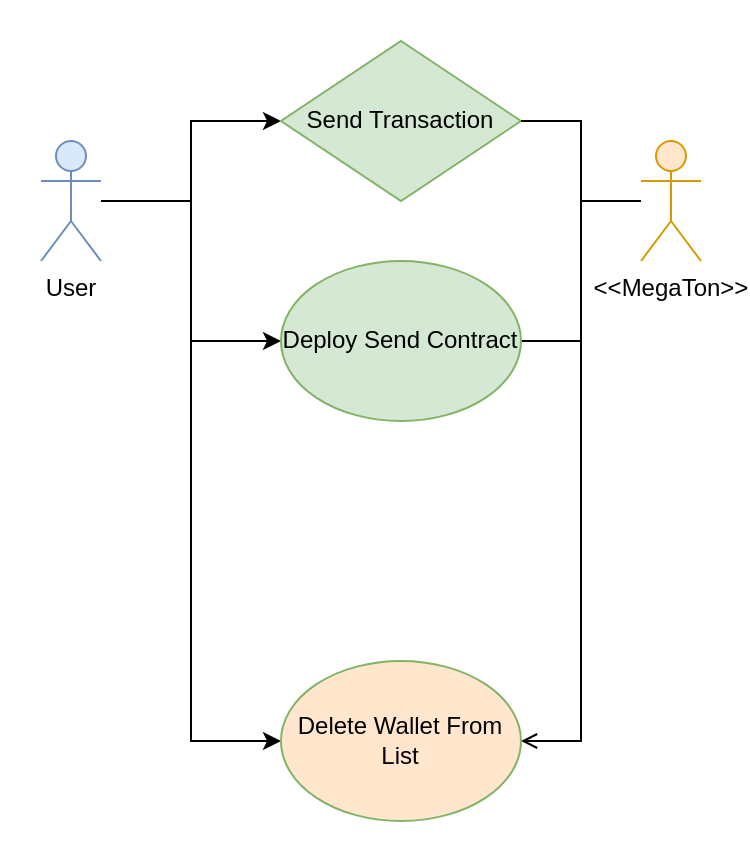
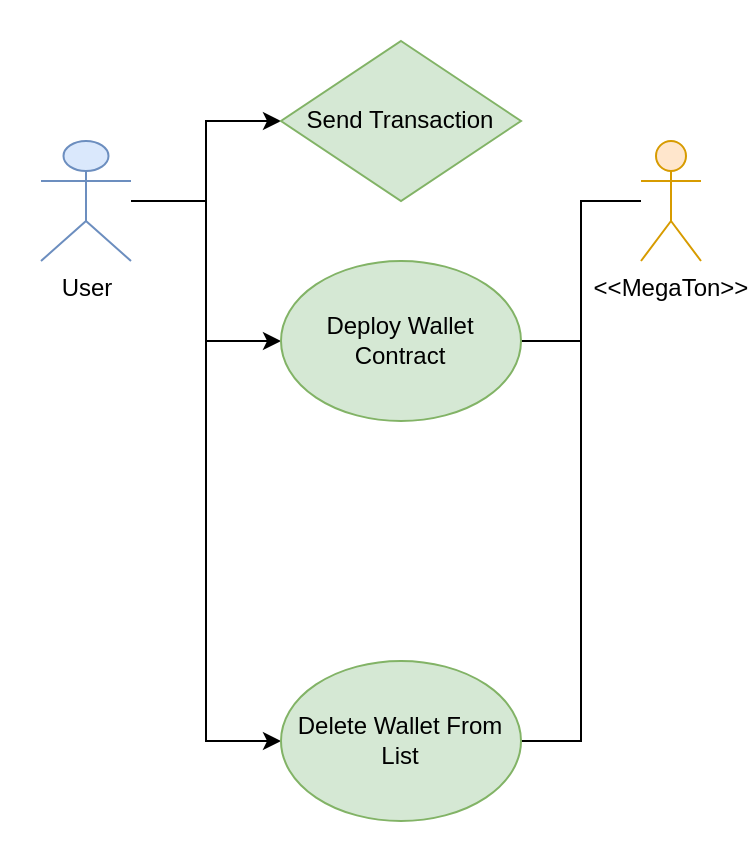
edge "Send Transaction" -- "<<MegaTon>>": removed
node "User": size 60x120 -> 90x120
node "Deploy Send Contract": label "Deploy Send Contract" -> "Deploy Wallet Contract"
node "Delete Wallet From List": fillcolor #ffe6cc -> #d5e8d4
edge "<<MegaTon>>" -> "Delete Wallet From List": arrowhead open -> none
